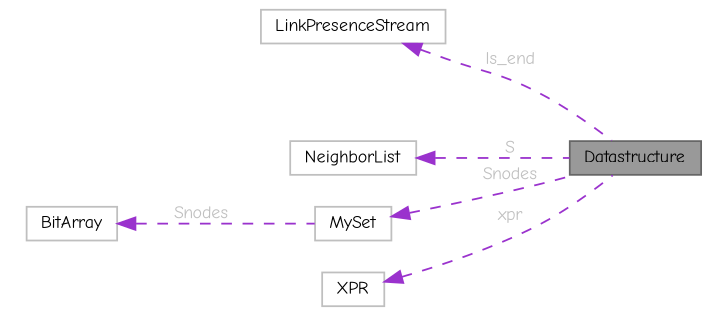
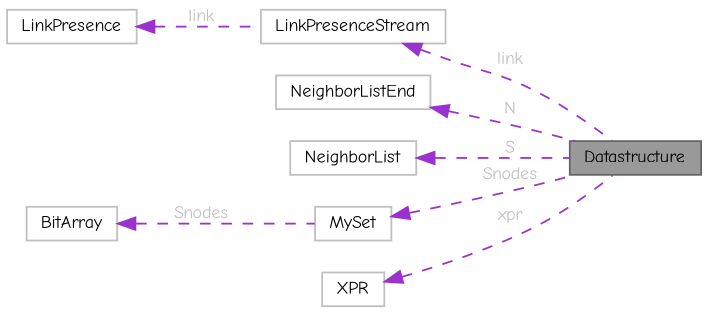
node "LinkPresence": added
edge "Datastructure" -> "LinkPresenceStream": label " ls_end" -> " link"
node "NeighborListEnd": added
